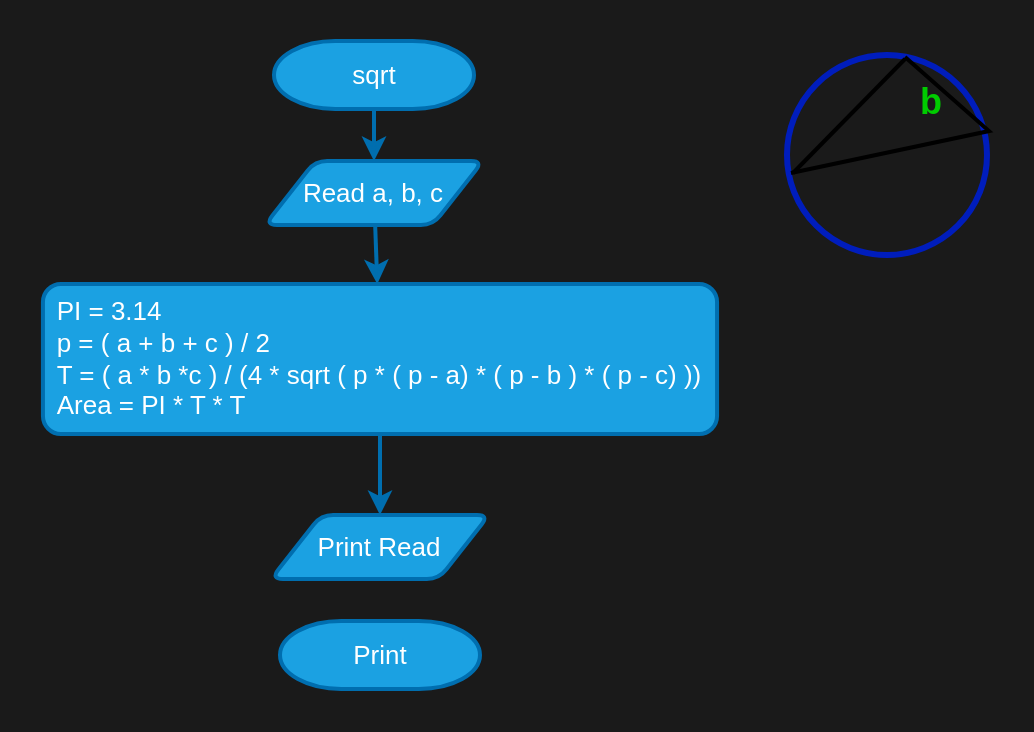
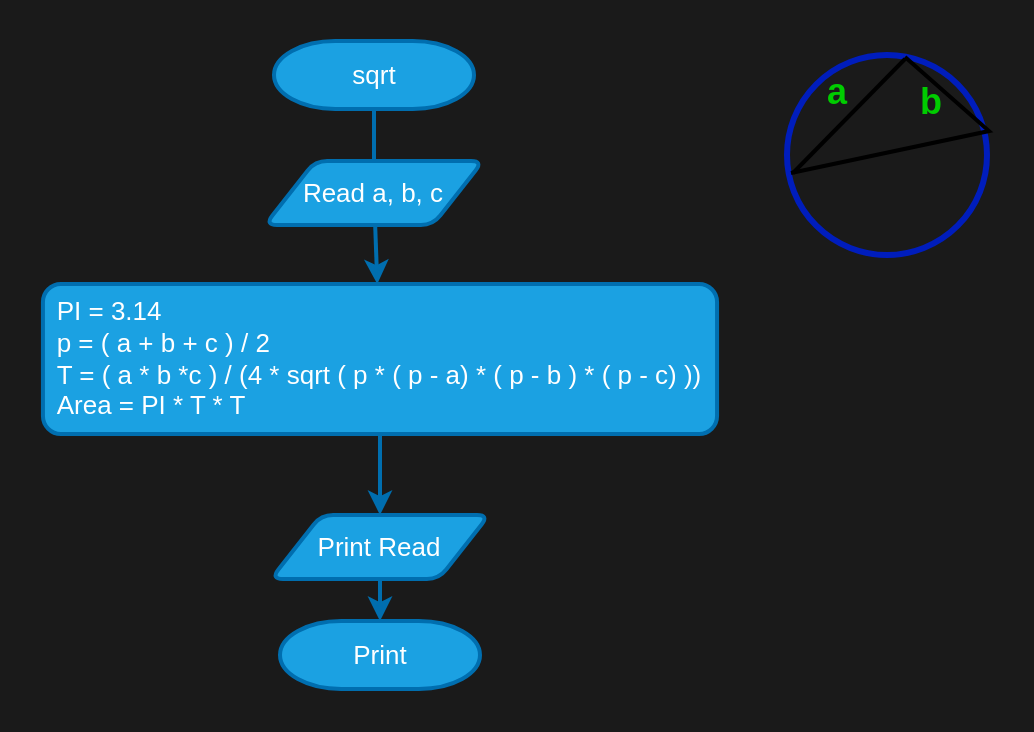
node "a": added
edge "sqrt" -> "Read a, b, c": arrowhead classic -> none
edge "Print Read" -> "Print": added
